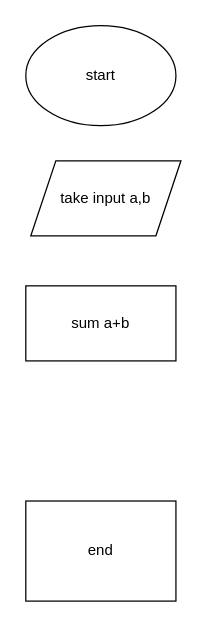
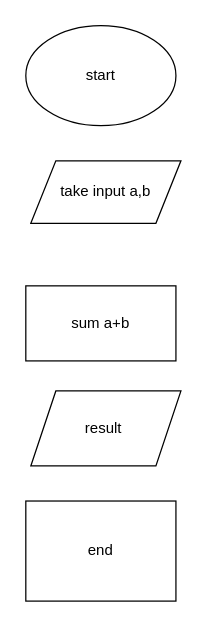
node "take input a,b": size 150x75 -> 150x63
node "result": added
